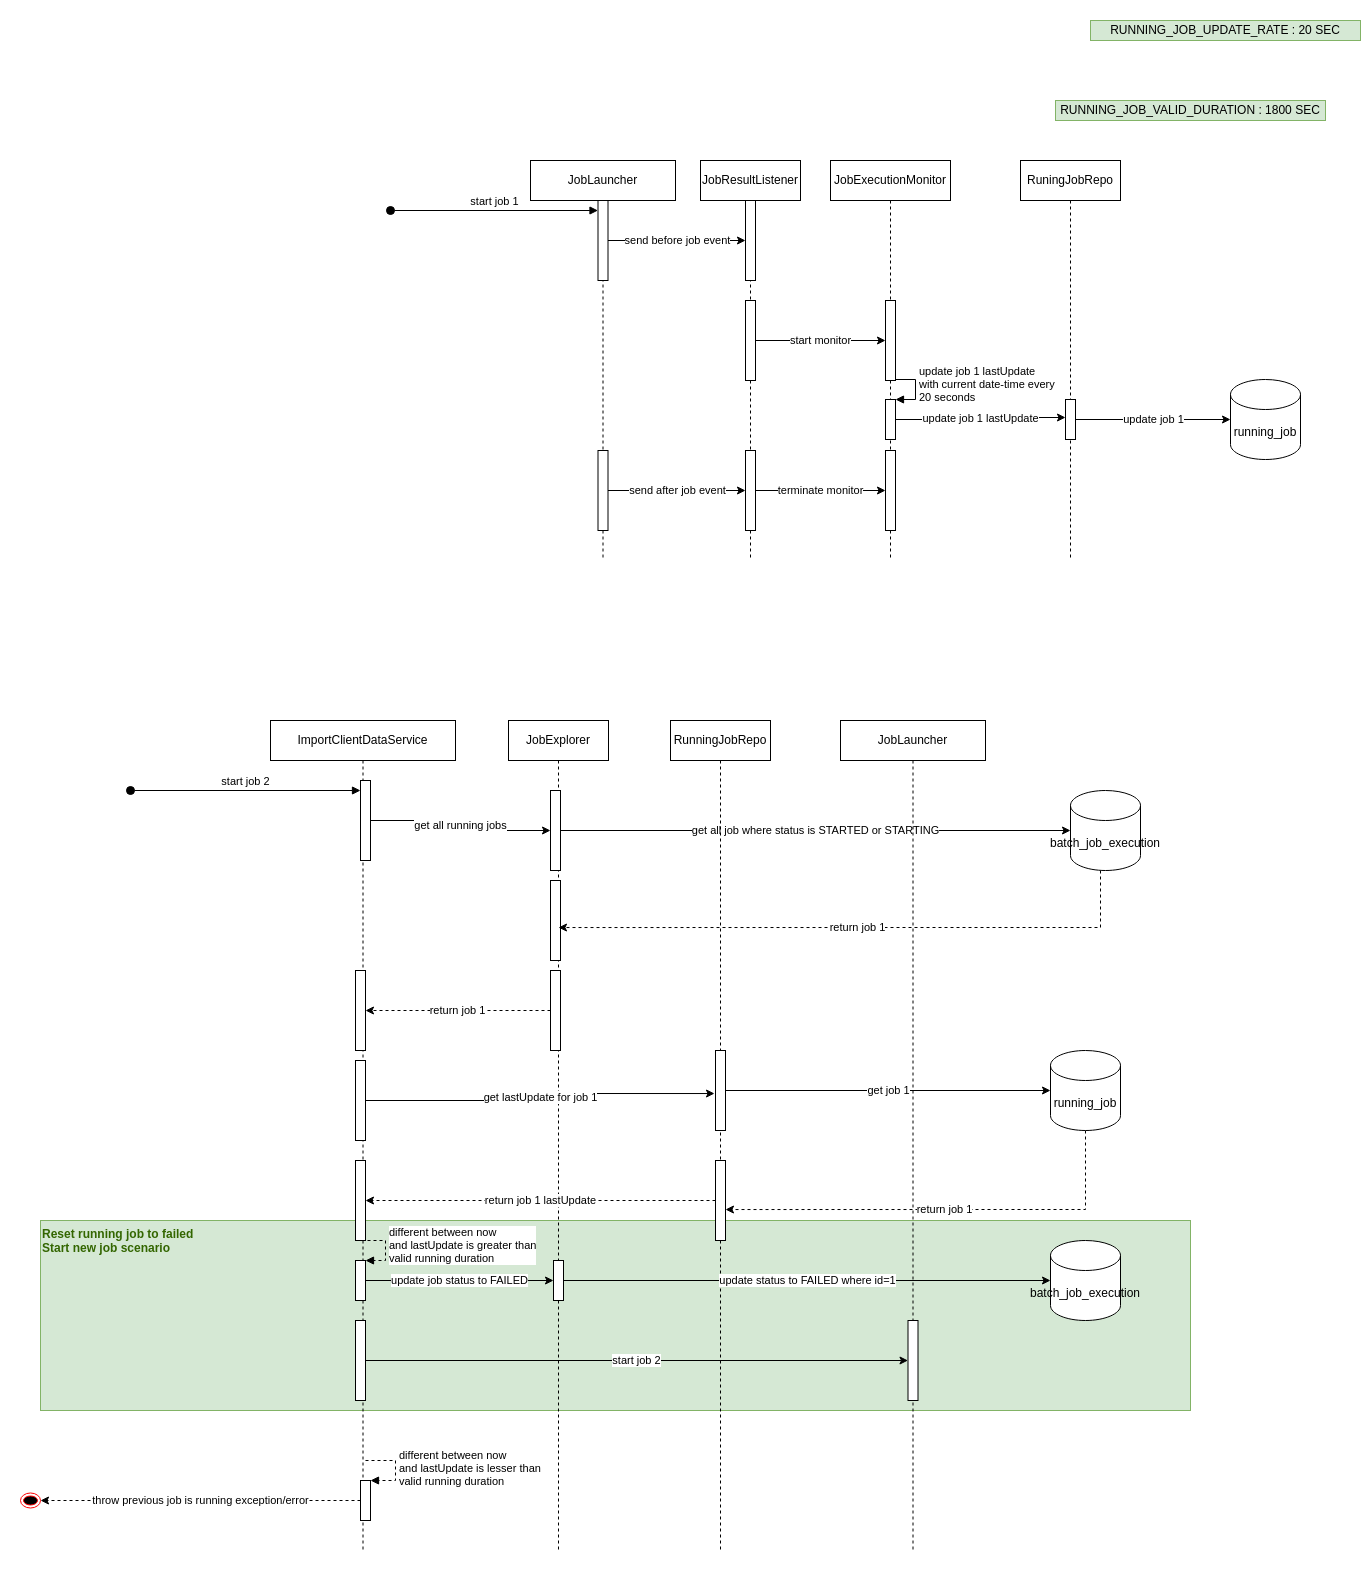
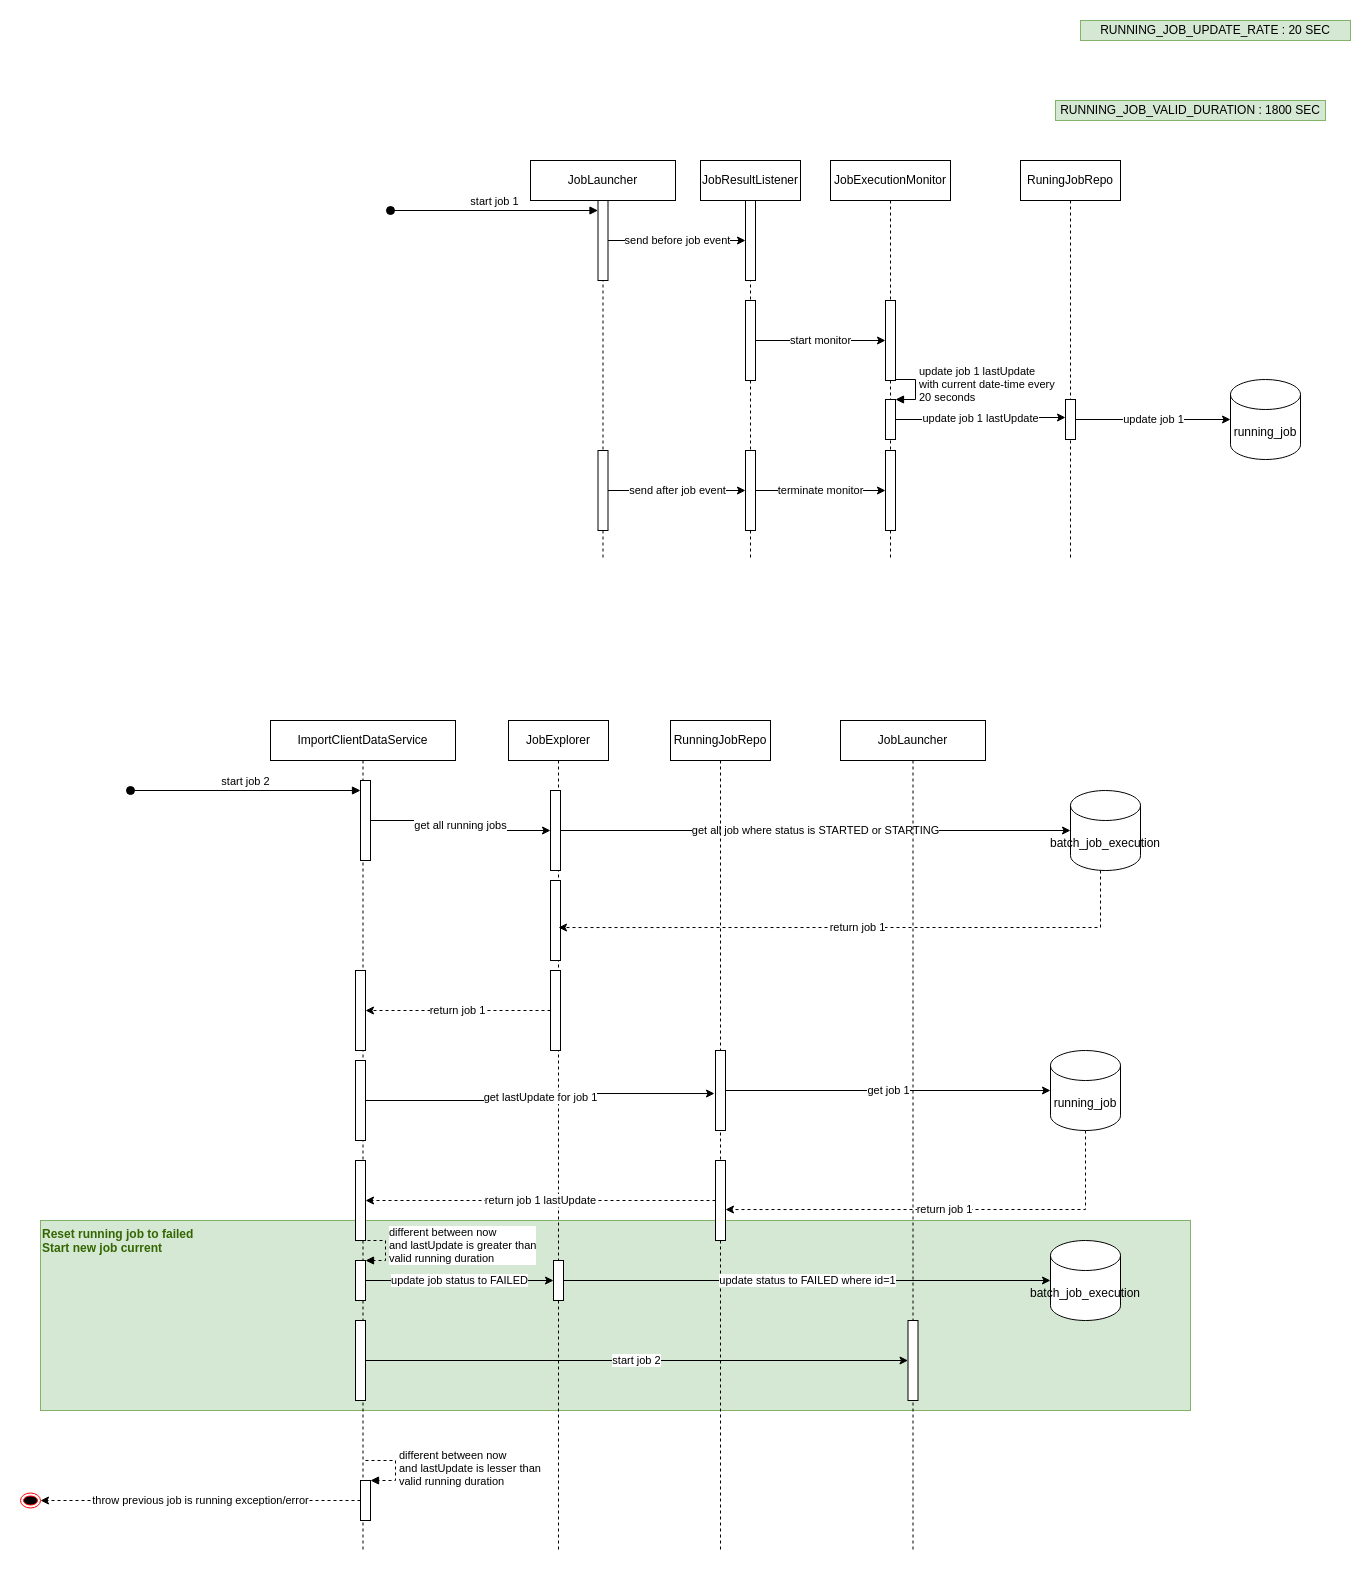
node "RUNNING_JOB_UPDATE_RATE : 20 SEC": moved (1226, 31) -> (1216, 31)
node "Reset running job to failed Start new job scenario": label "Reset running job to failed Start new job scenario" -> "Reset running job to failed Start new job current"
